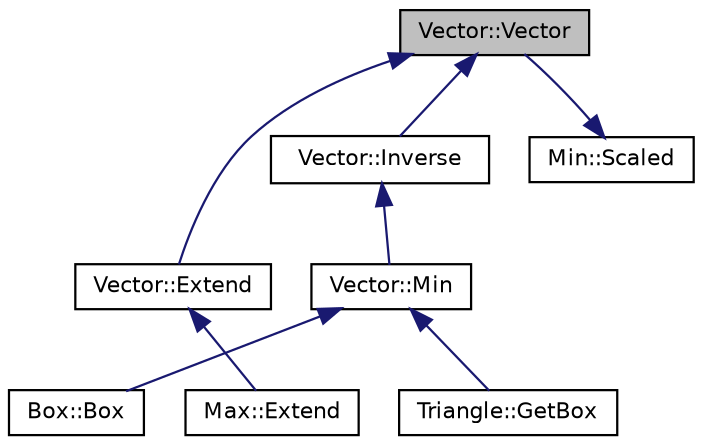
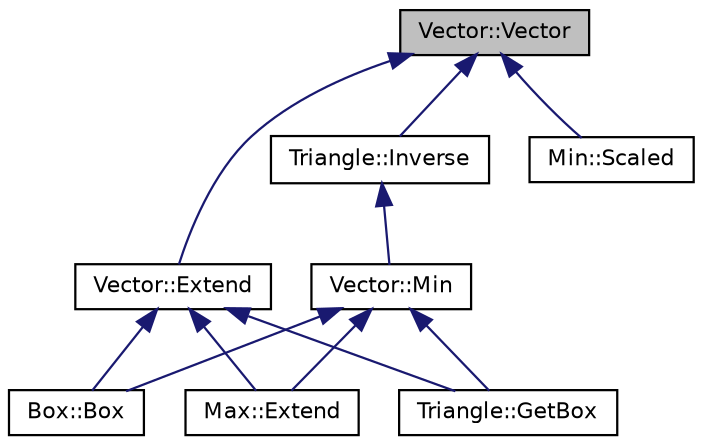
edge "Vector::Vector" -> "Min::Scaled": reversed
node "Vector::Inverse": label "Vector::Inverse" -> "Triangle::Inverse"
edge "Triangle::GetBox" -> "Vector::Extend": added
edge "Max::Extend" -> "Vector::Min": added
edge "Box::Box" -> "Vector::Extend": added
